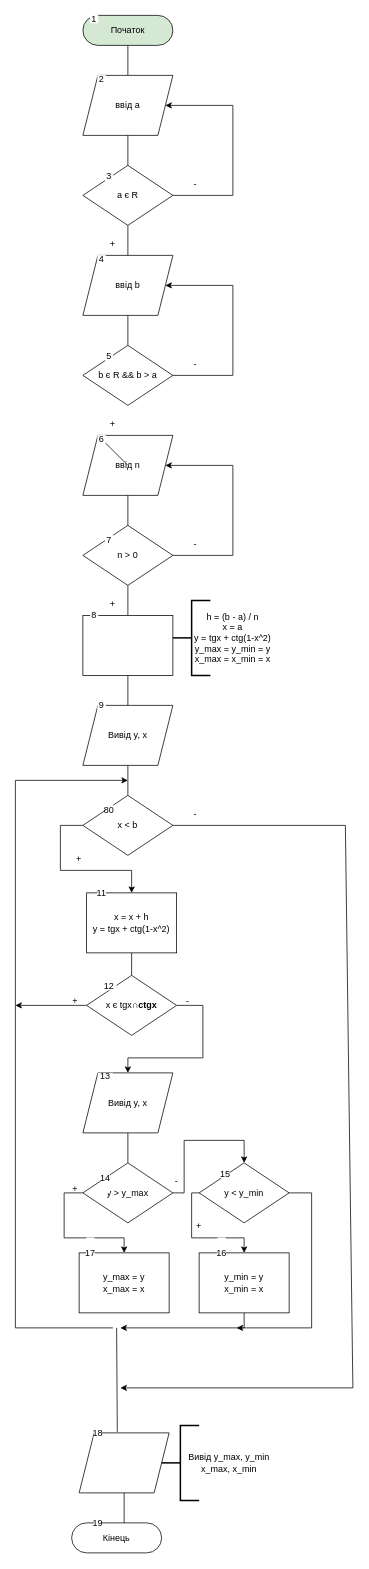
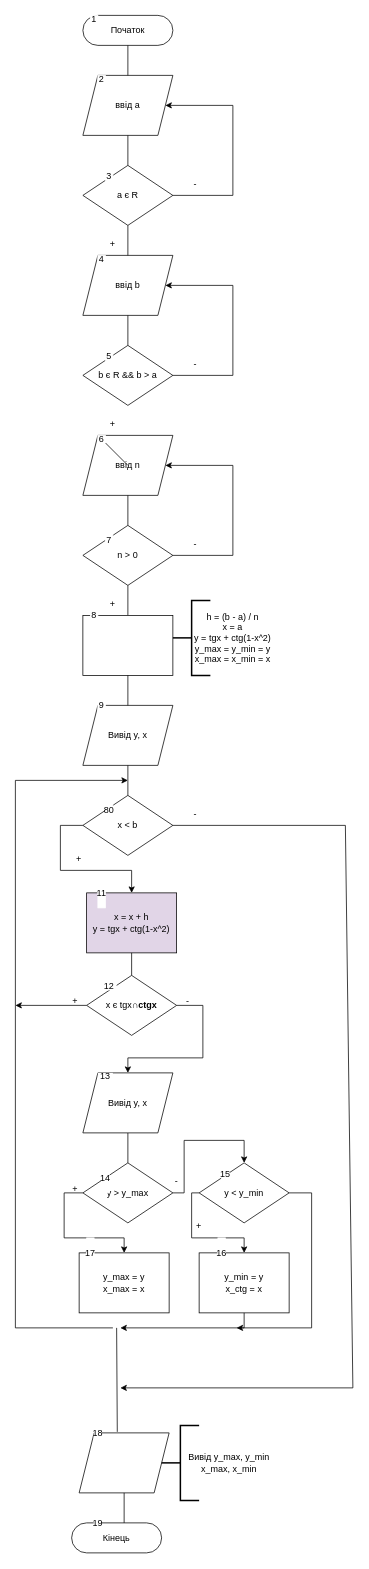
node "Початок": fillcolor #d5e8d4 -> #ffffff
node "x = x + h y = tgx + ctg(1-x^2)": fillcolor #ffffff -> #e1d5e7
node "y_min = y x_min = x": label "y_min = y x_min = x" -> "y_min = y x_ctg = x"
